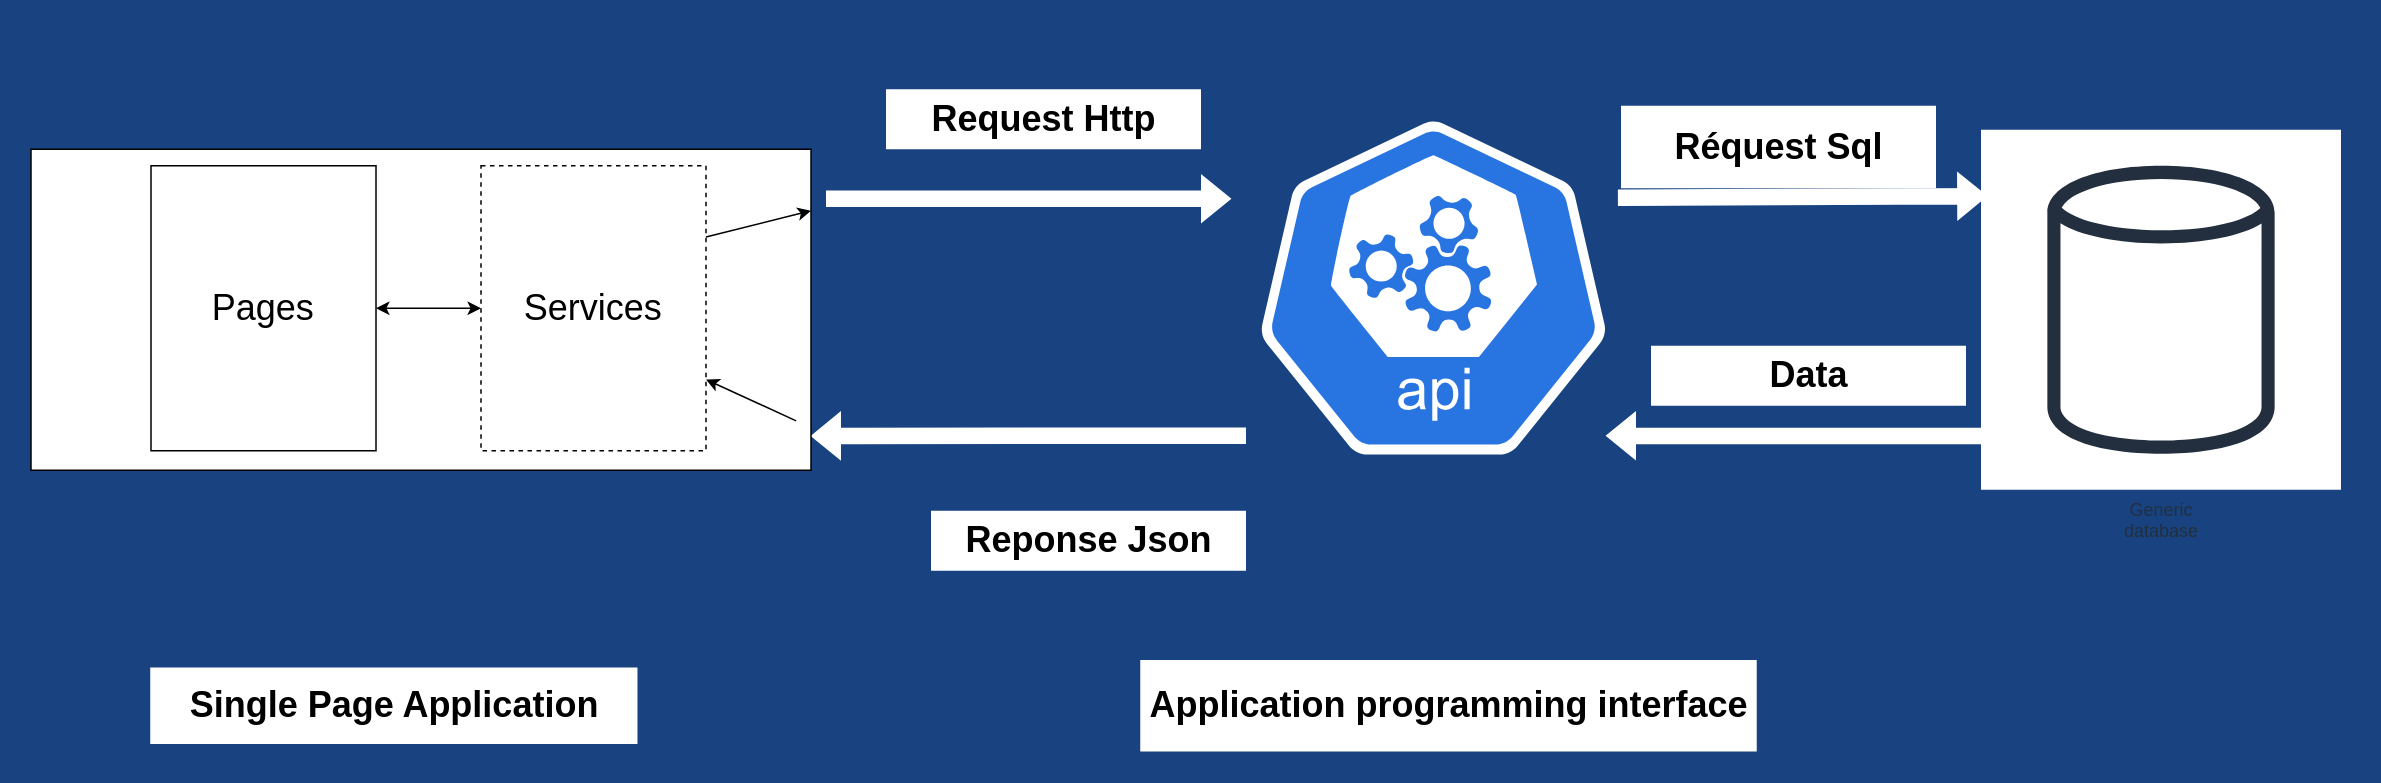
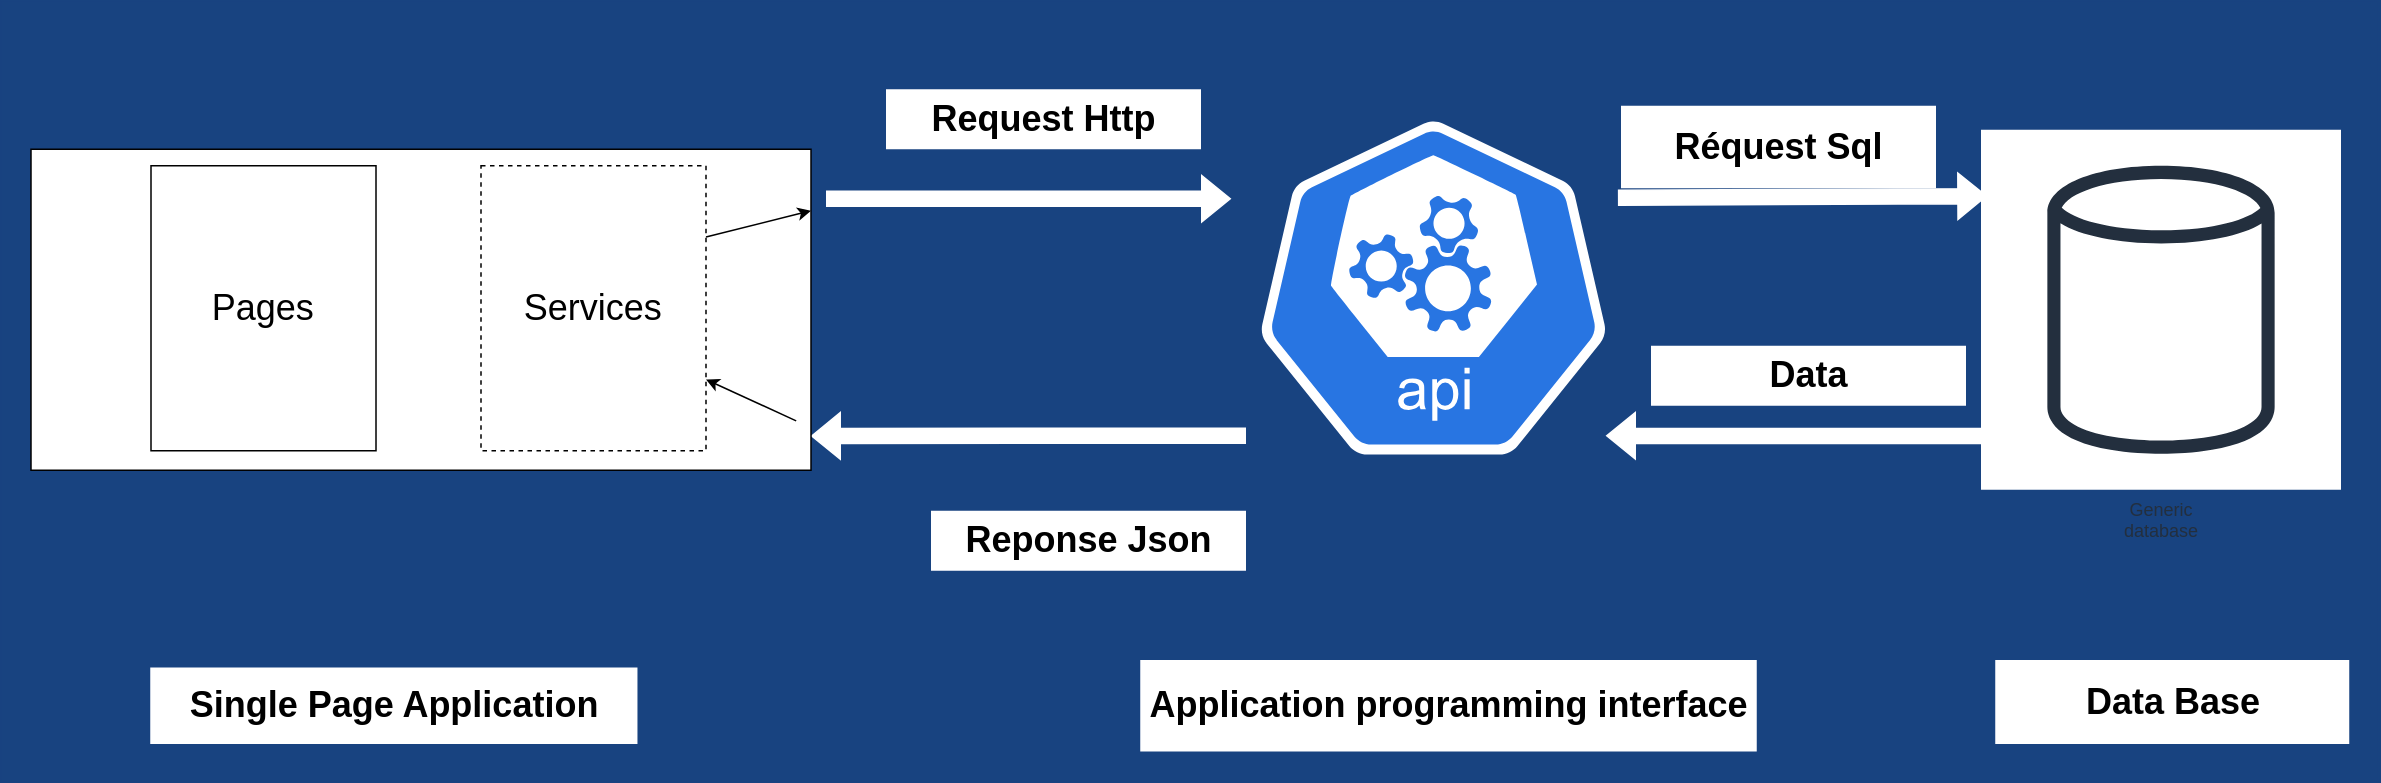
edge "Pages" -- "Services": removed
node "Data Base": added
